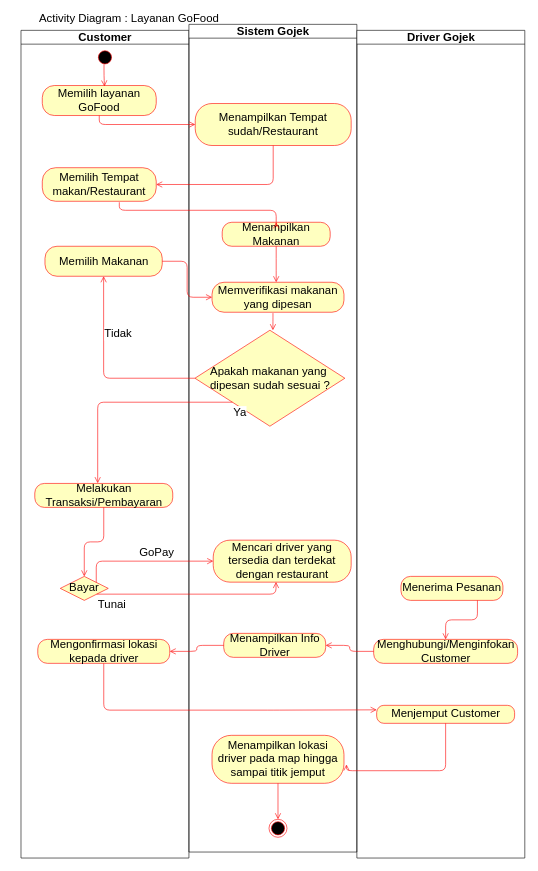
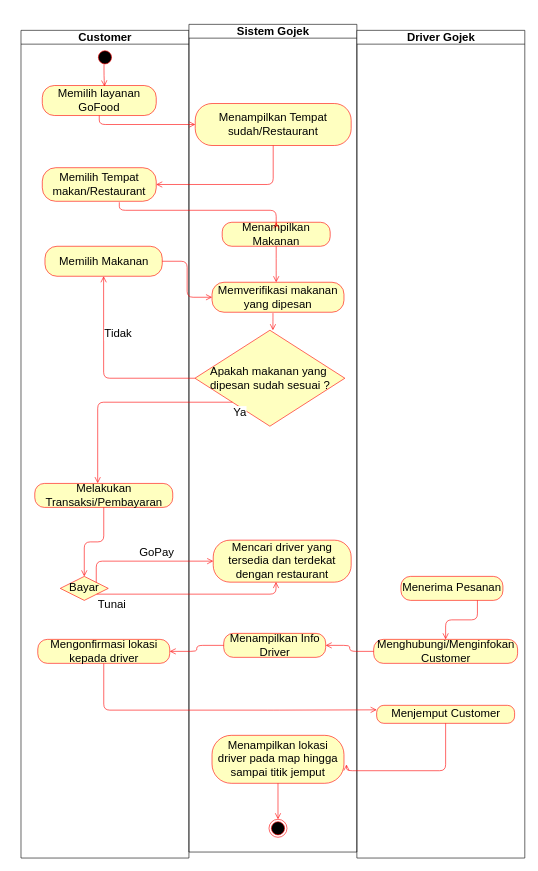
node "Activity Diagram : Layanan GoFood": removed
